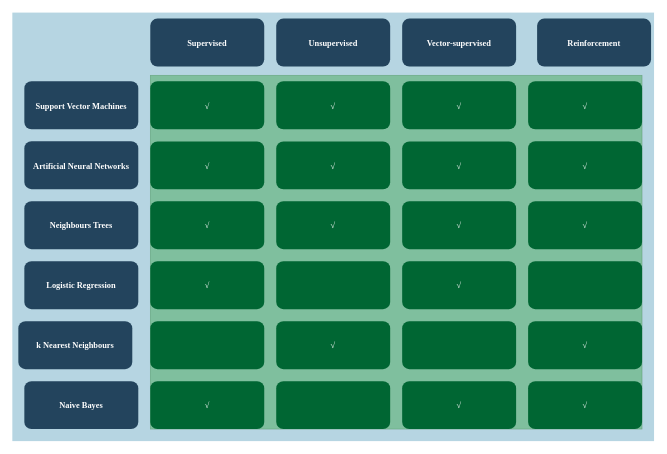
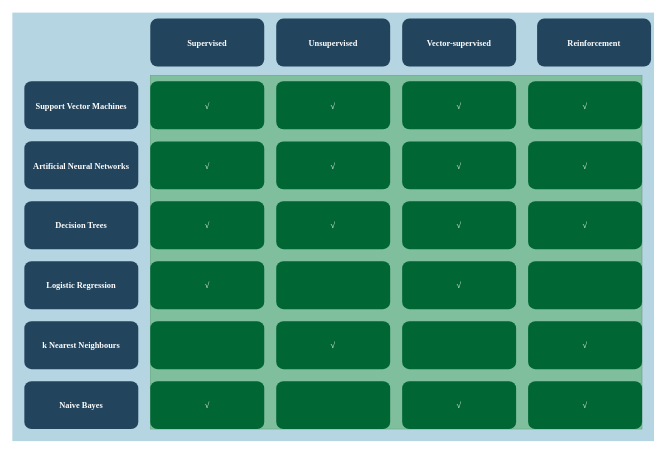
node "Neighbours Trees": label "Neighbours Trees" -> "Decision Trees"
node "k Nearest Neighbours": moved (75, 345) -> (81, 345)
